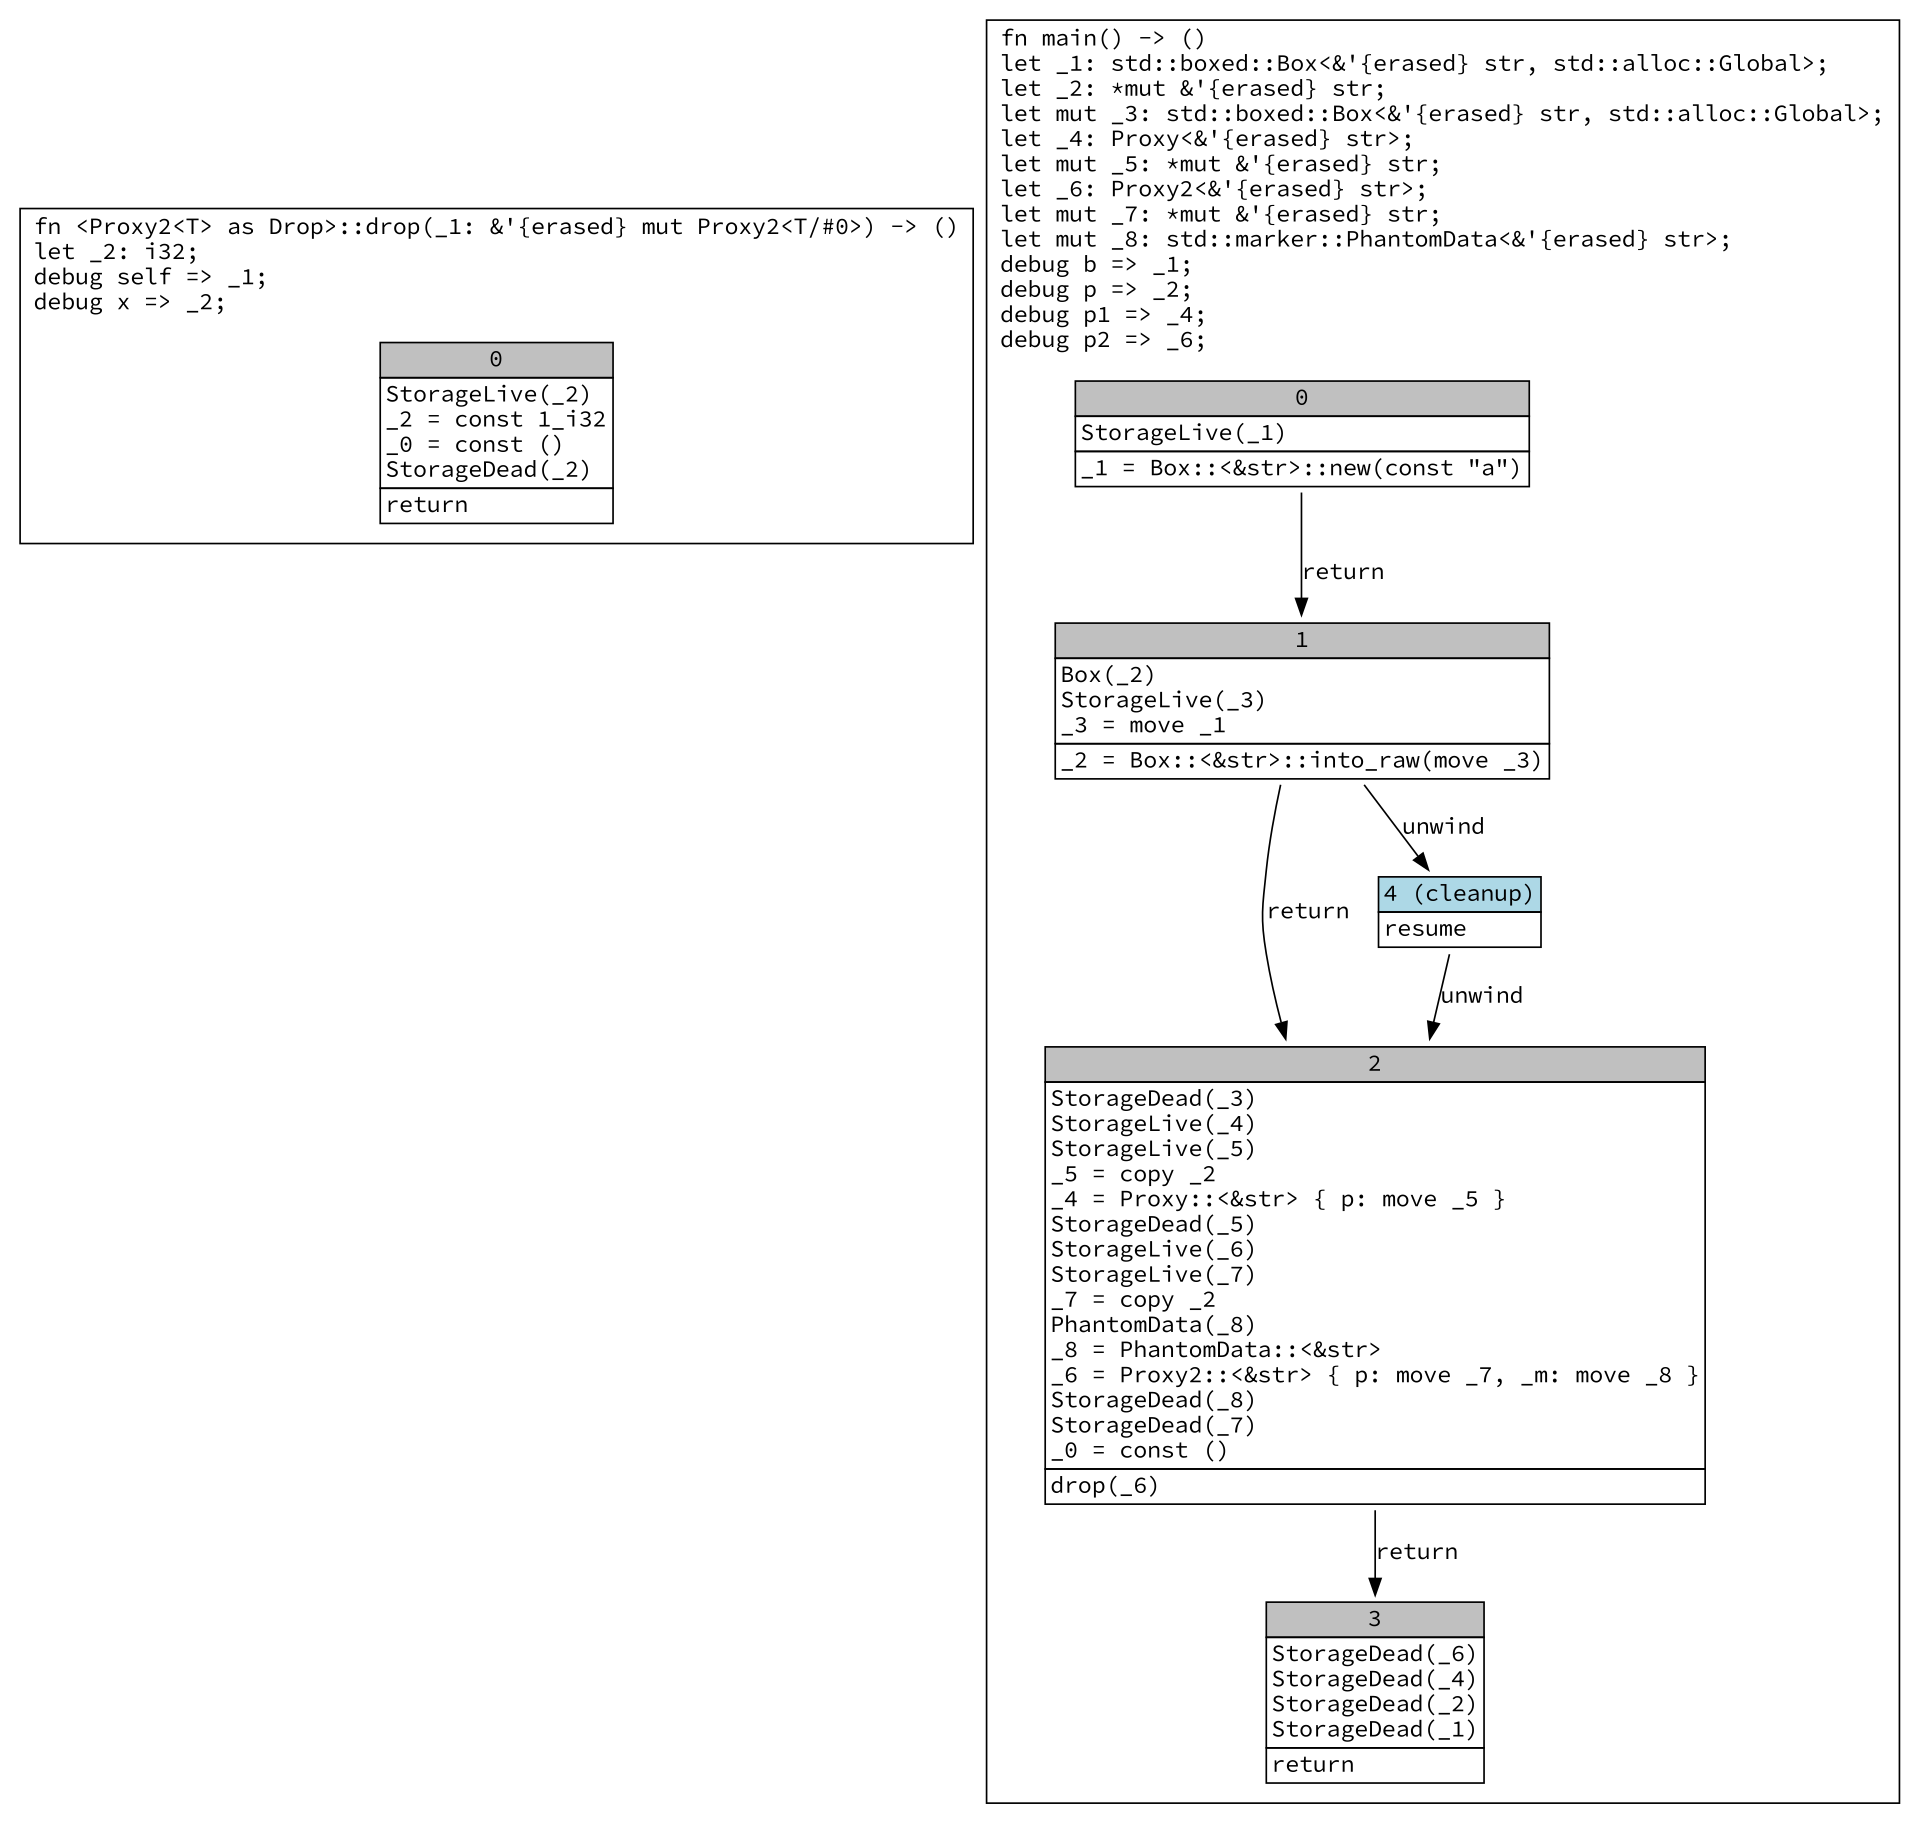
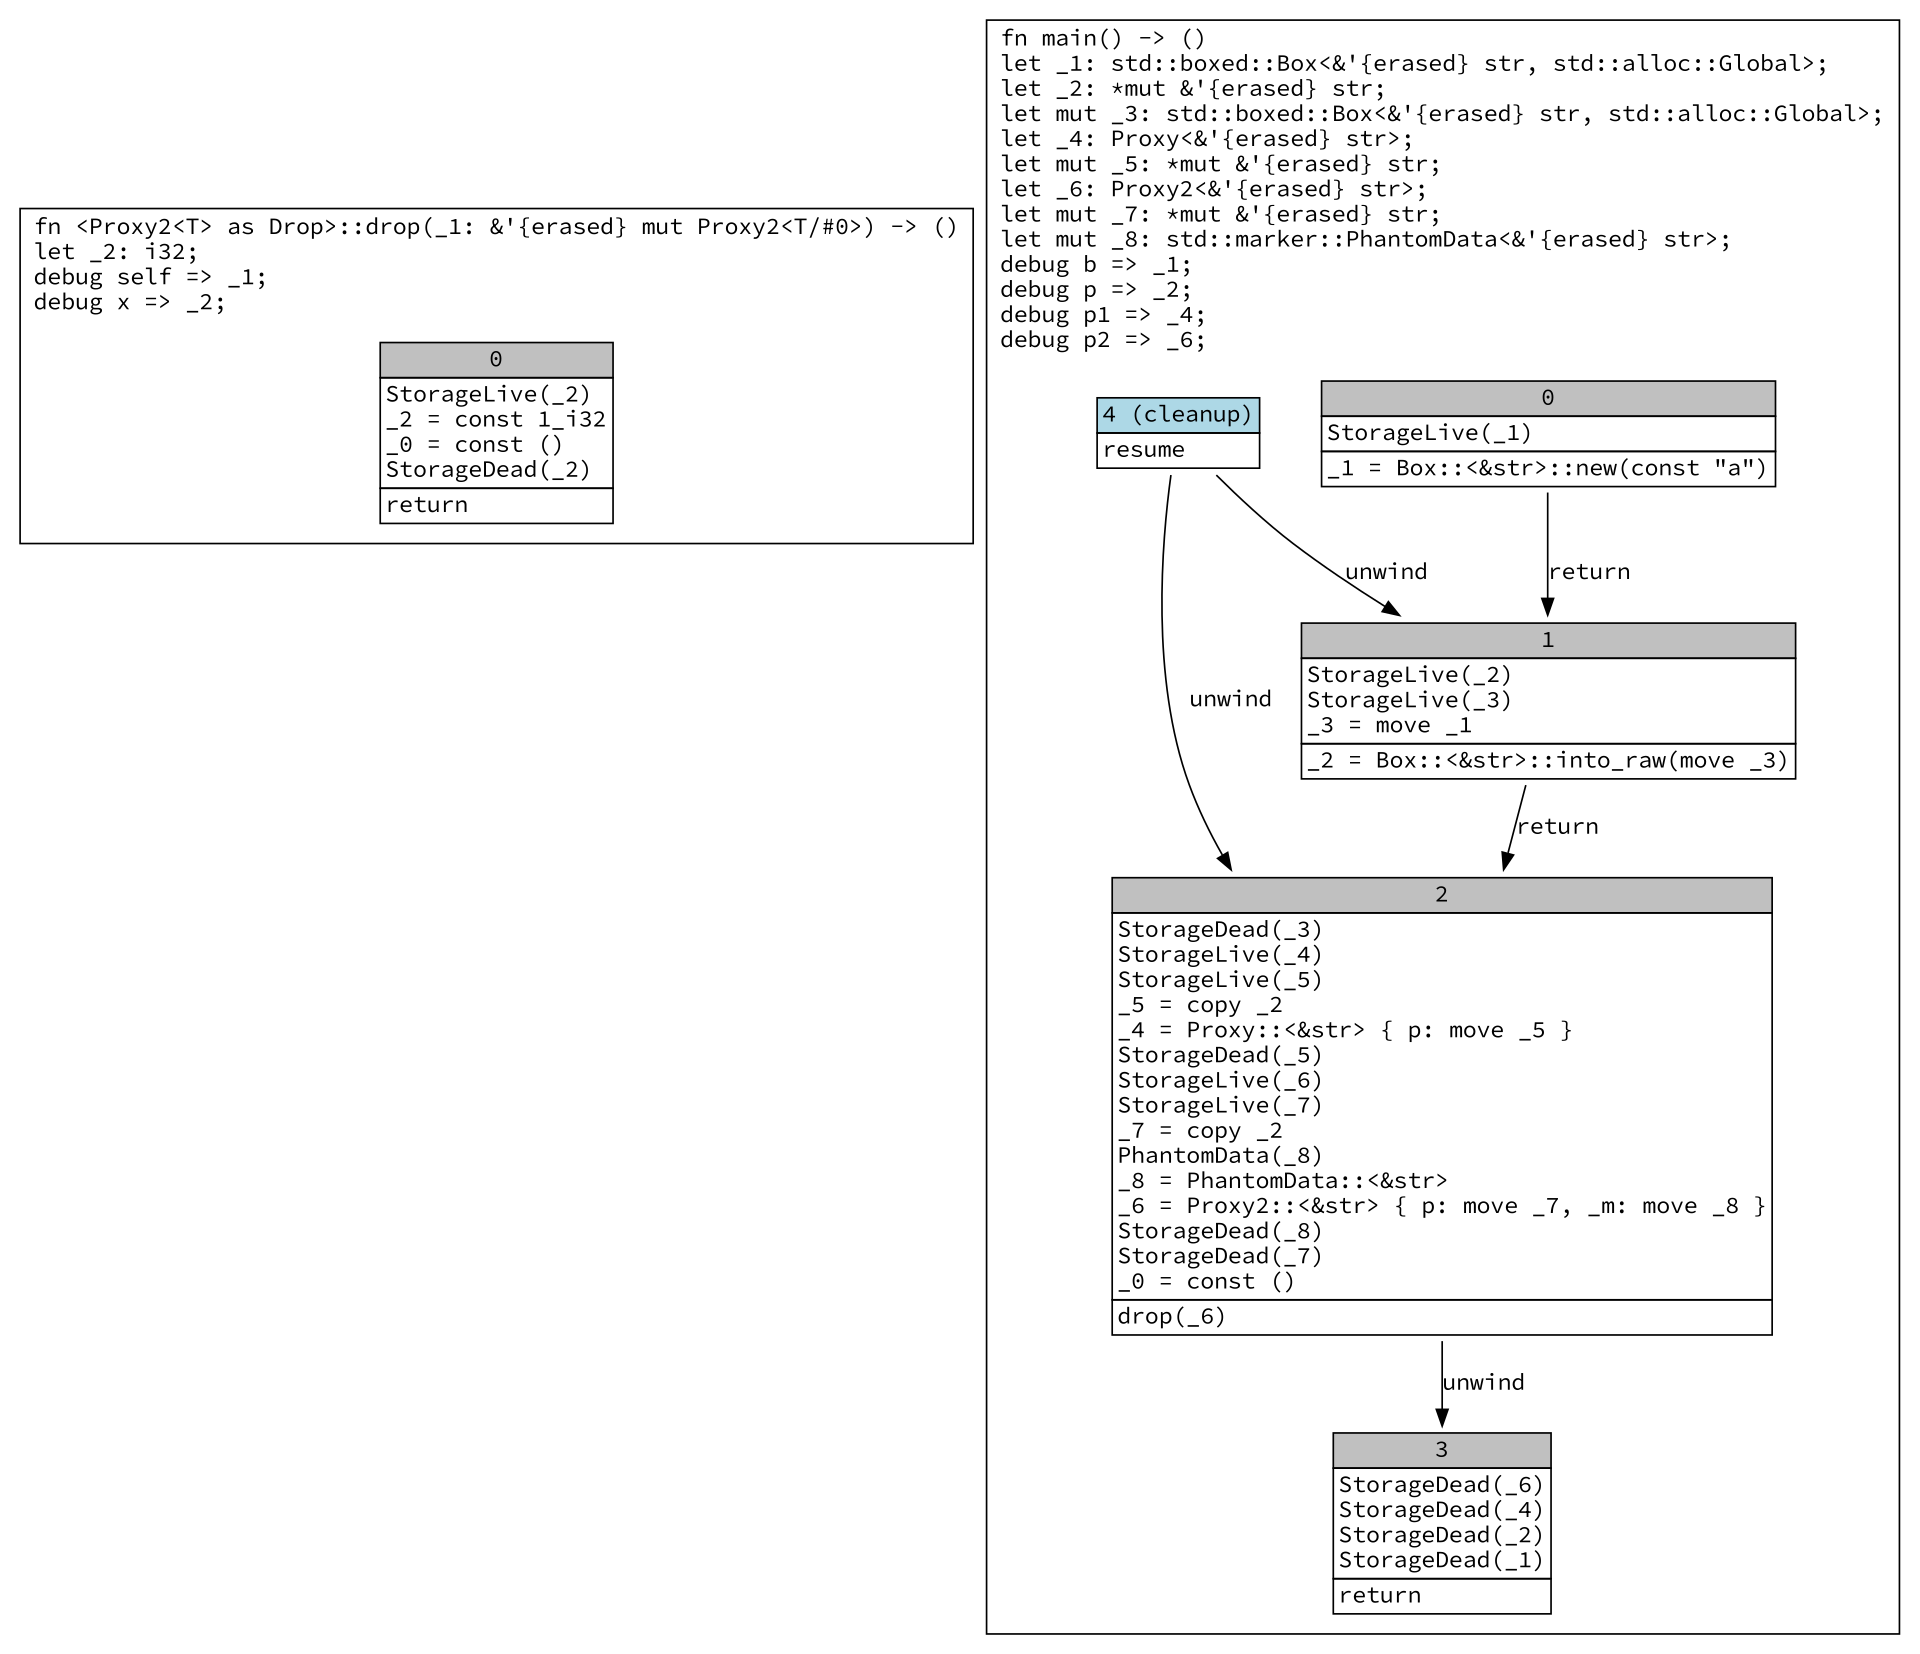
node "1": text "Box(_2)" -> "StorageLive(_2)"
edge "1" -> "4 (cleanup)": reversed
edge "2" -> "3": label "return" -> "unwind"
